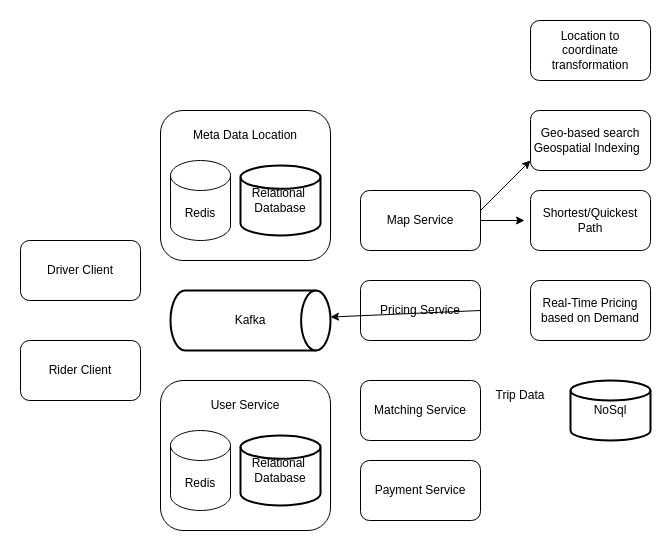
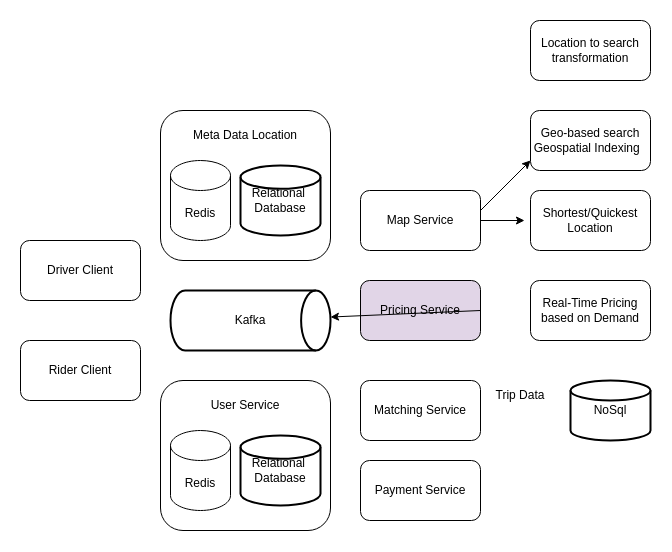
node "Location to coordinate transformation": label "Location to coordinate transformation" -> "Location to search transformation"
node "Shortest/Quickest Path": label "Shortest/Quickest Path" -> "Shortest/Quickest Location"
node "Pricing Service": fillcolor #ffffff -> #e1d5e7
